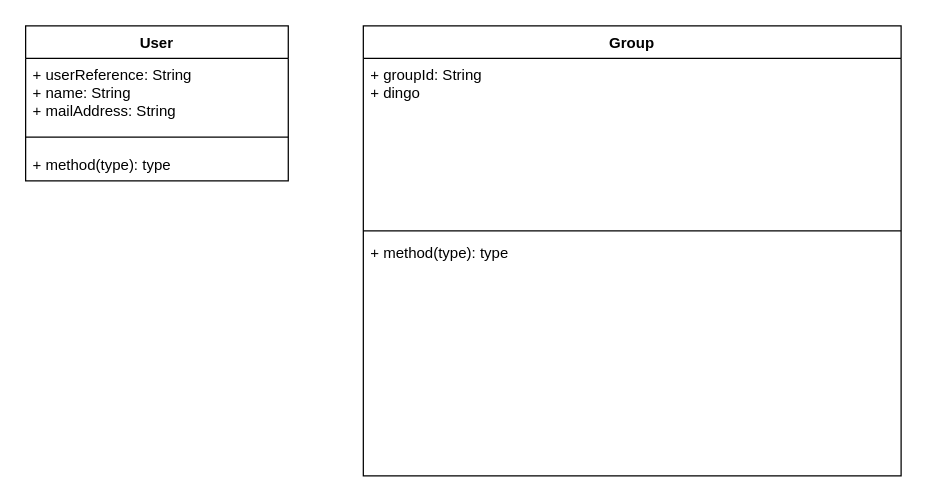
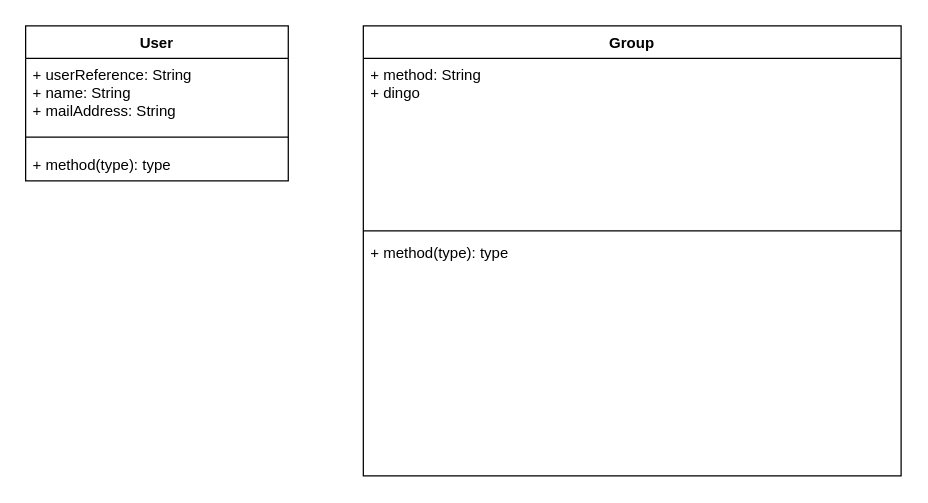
node "+ groupId: String + dingo": label "+ groupId: String + dingo" -> "+ method: String + dingo"
